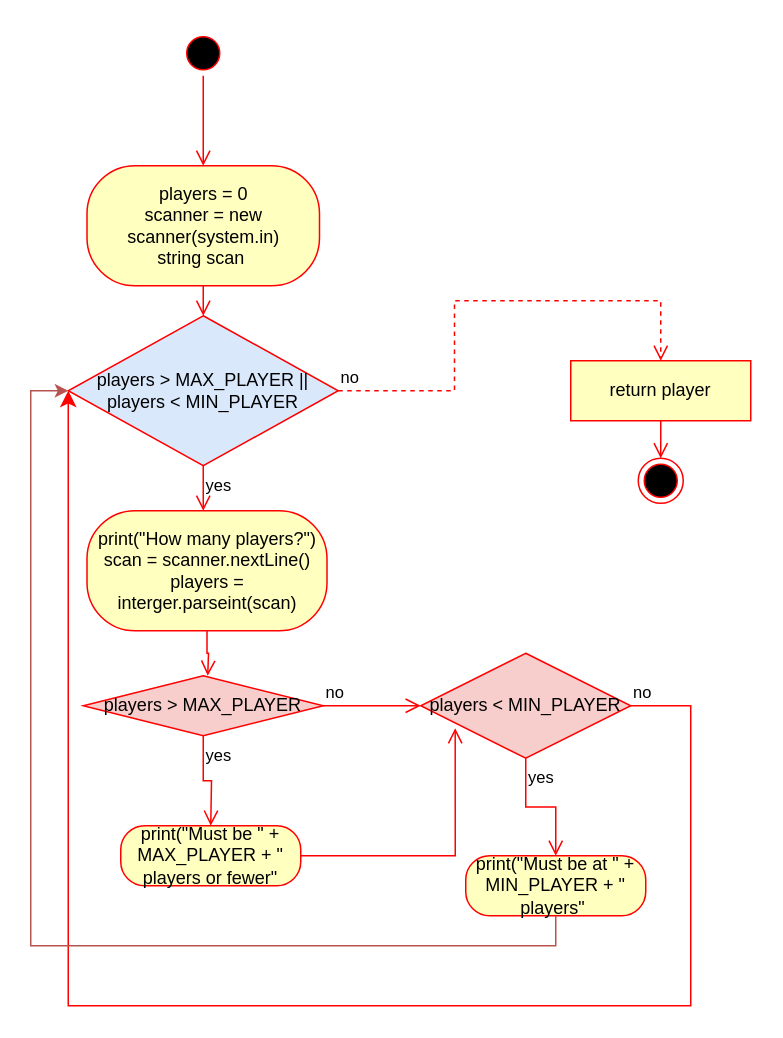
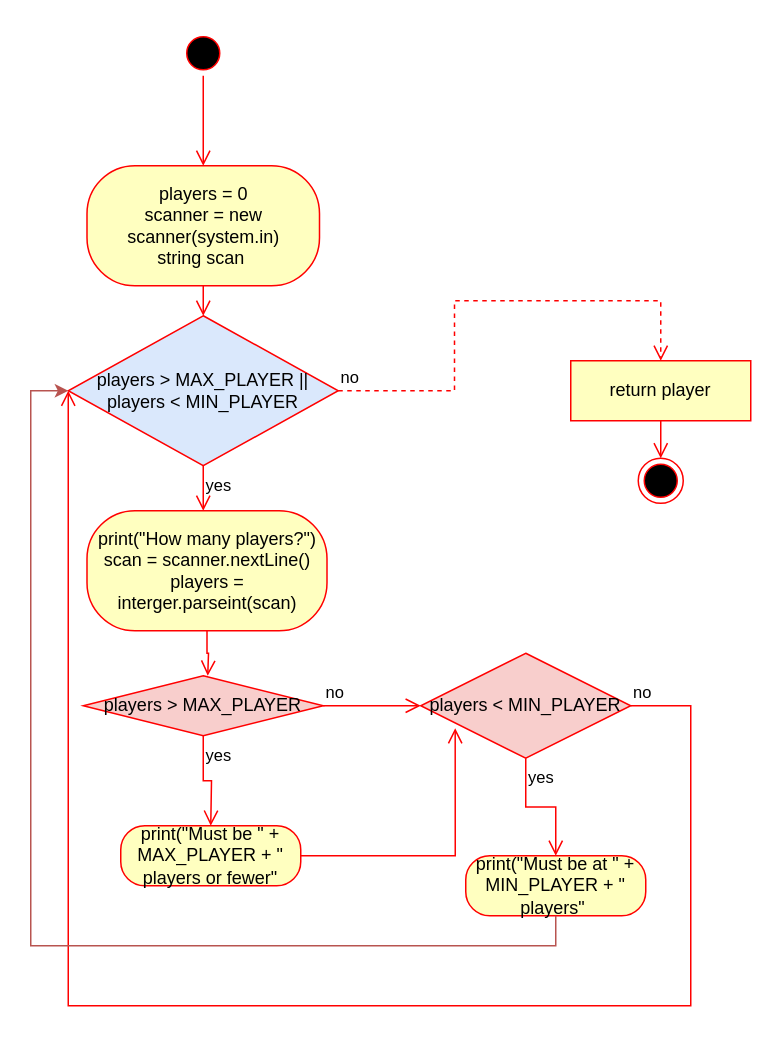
edge "players < MIN_PLAYER" -> "players > MAX_PLAYER || players < MIN_PLAYER": arrowhead classic -> open
